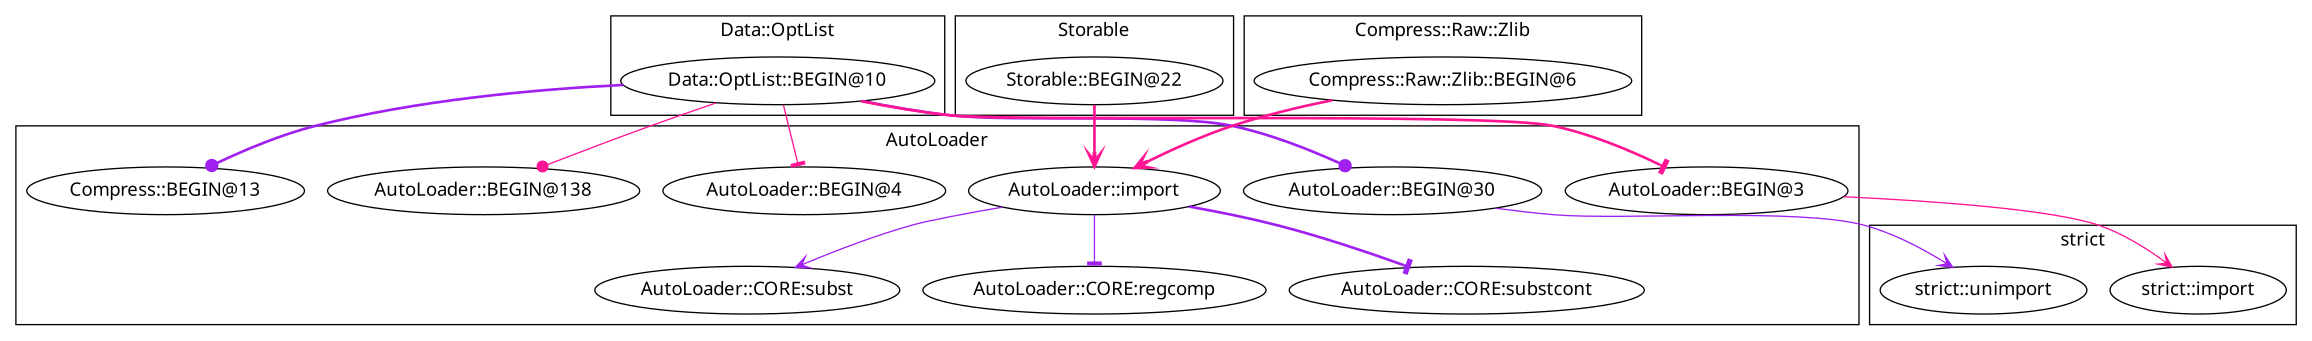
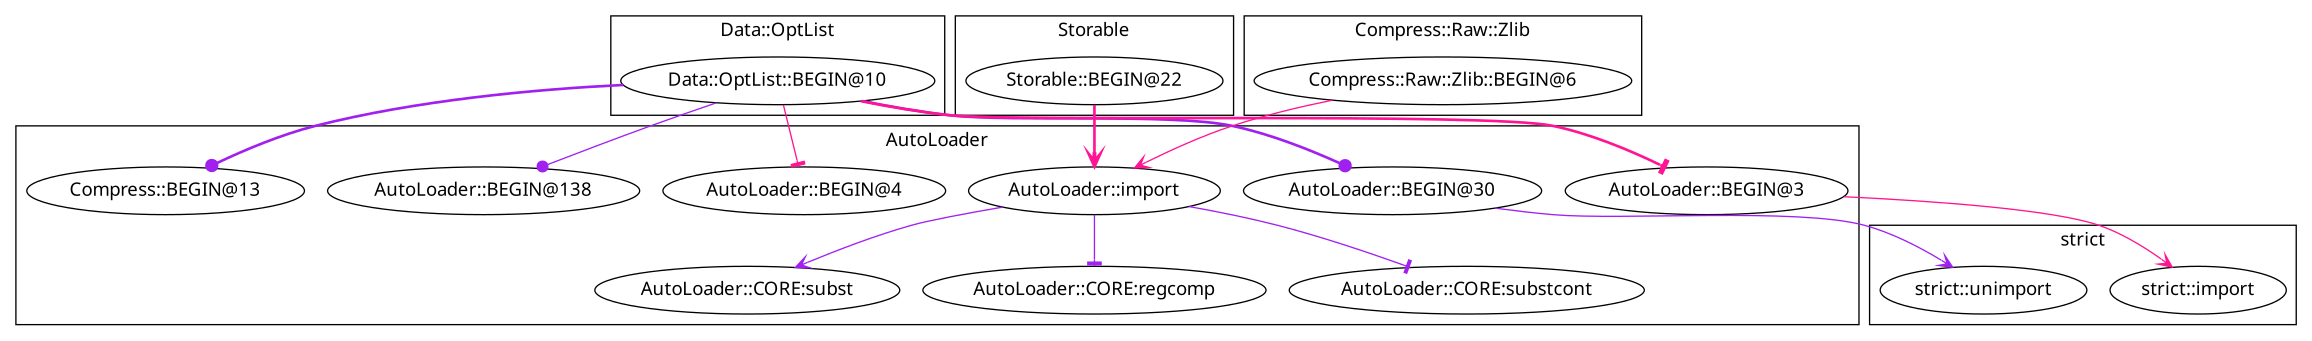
edge "Data::OptList::BEGIN@10" -> "AutoLoader::BEGIN@138": color deeppink -> purple
edge "Compress::Raw::Zlib::BEGIN@6" -> "AutoLoader::import": style bold -> solid
edge "AutoLoader::import" -> "AutoLoader::CORE:substcont": style bold -> solid
